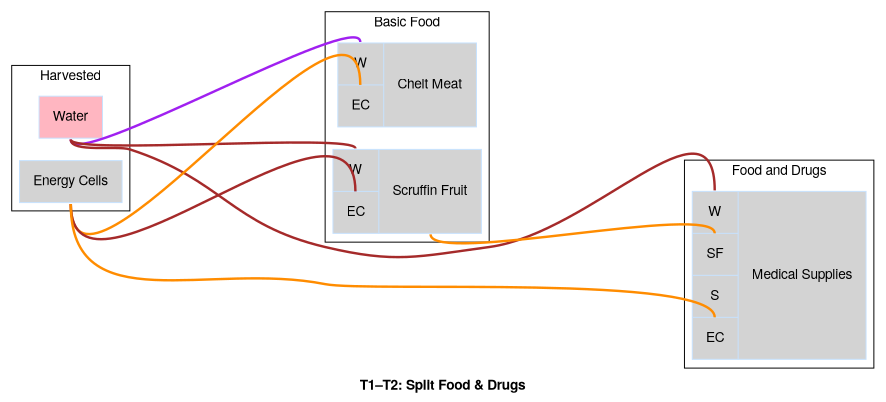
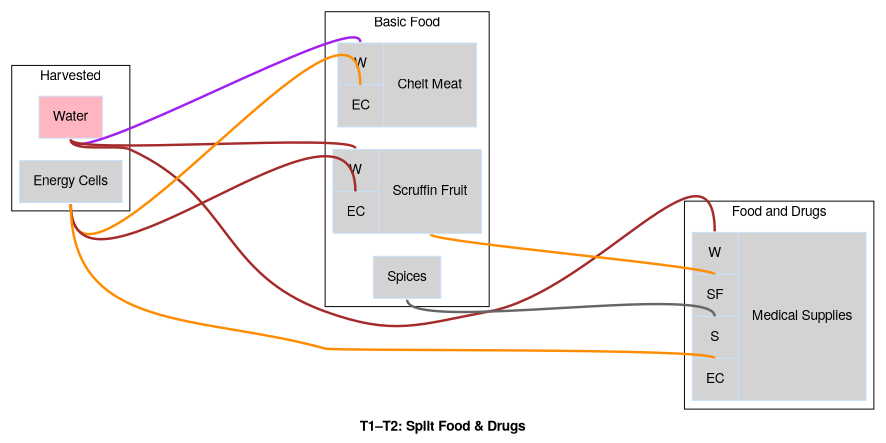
node "Spices": added
